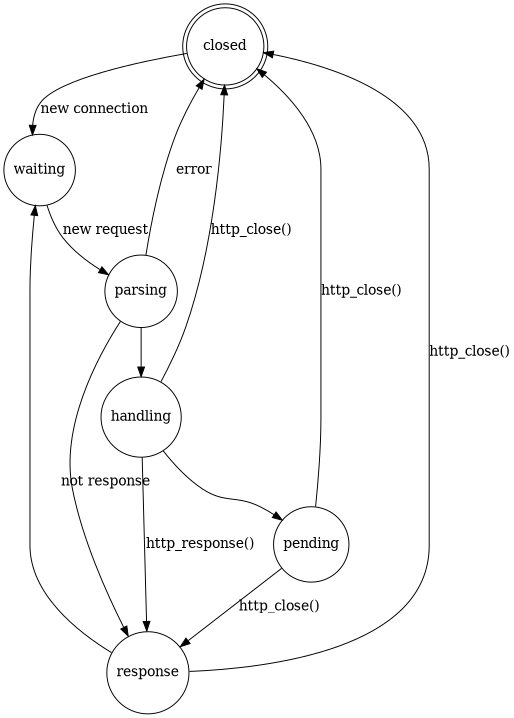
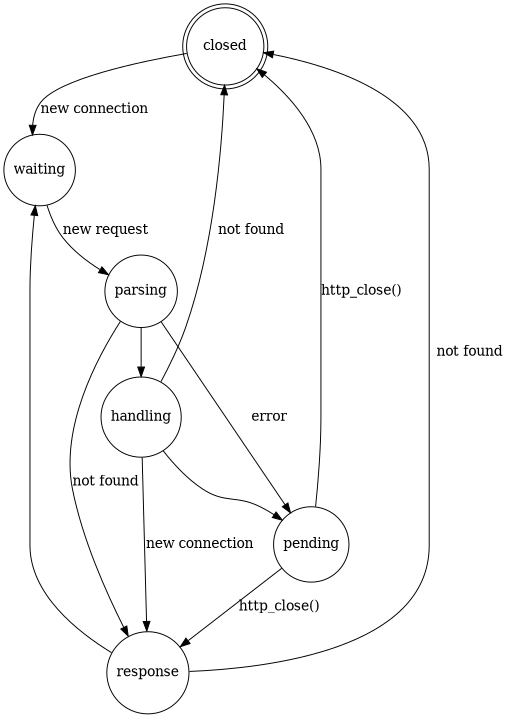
edge "parsing" -> "closed": now "parsing" -> "pending"
edge "handling" -> "closed": label "http_close()" -> "not found"
edge "response" -> "closed": label "http_close()" -> "not found"
edge "parsing" -> "response": label "not response" -> "not found"
edge "handling" -> "response": label "http_response()" -> "new connection"
